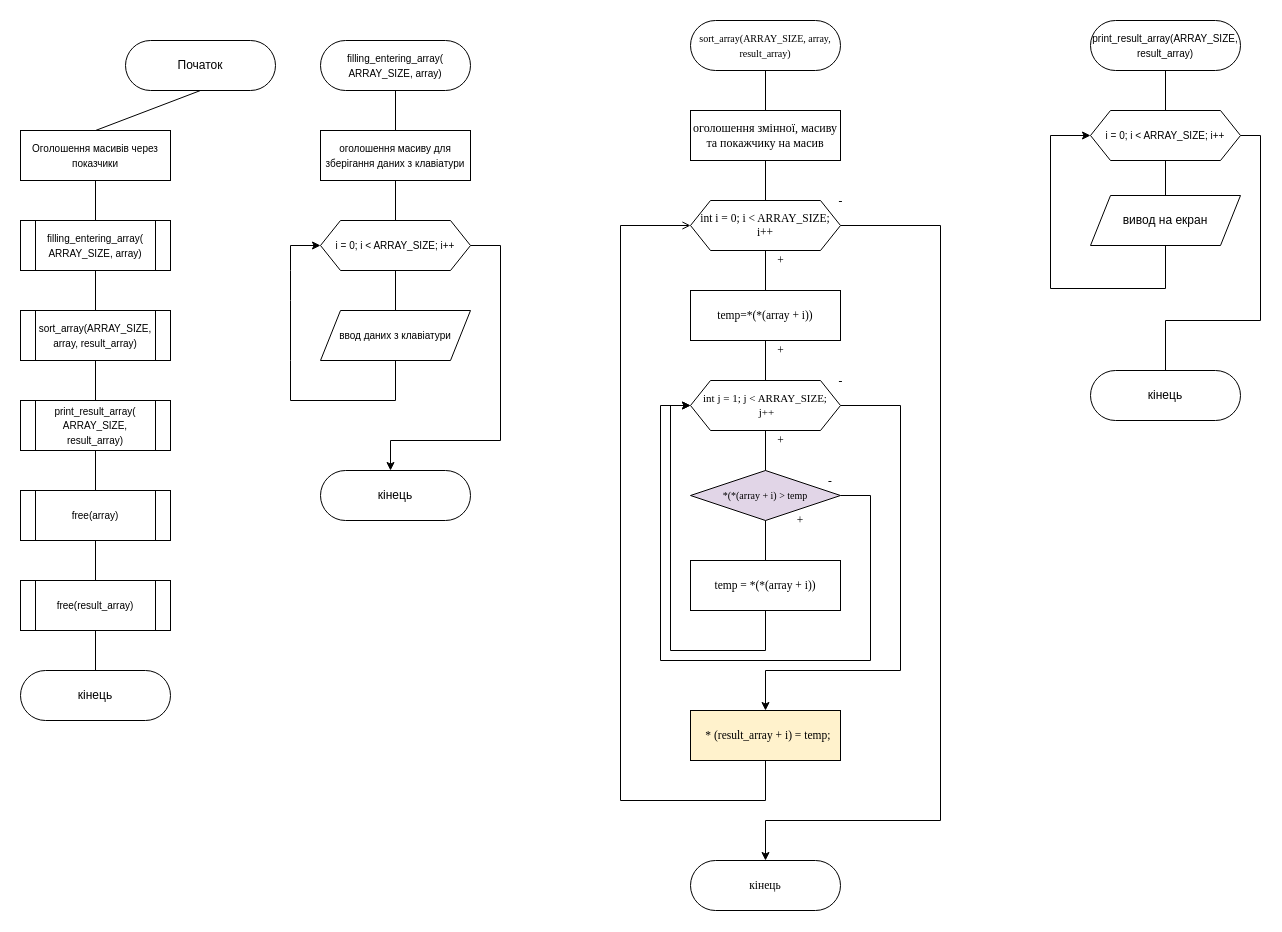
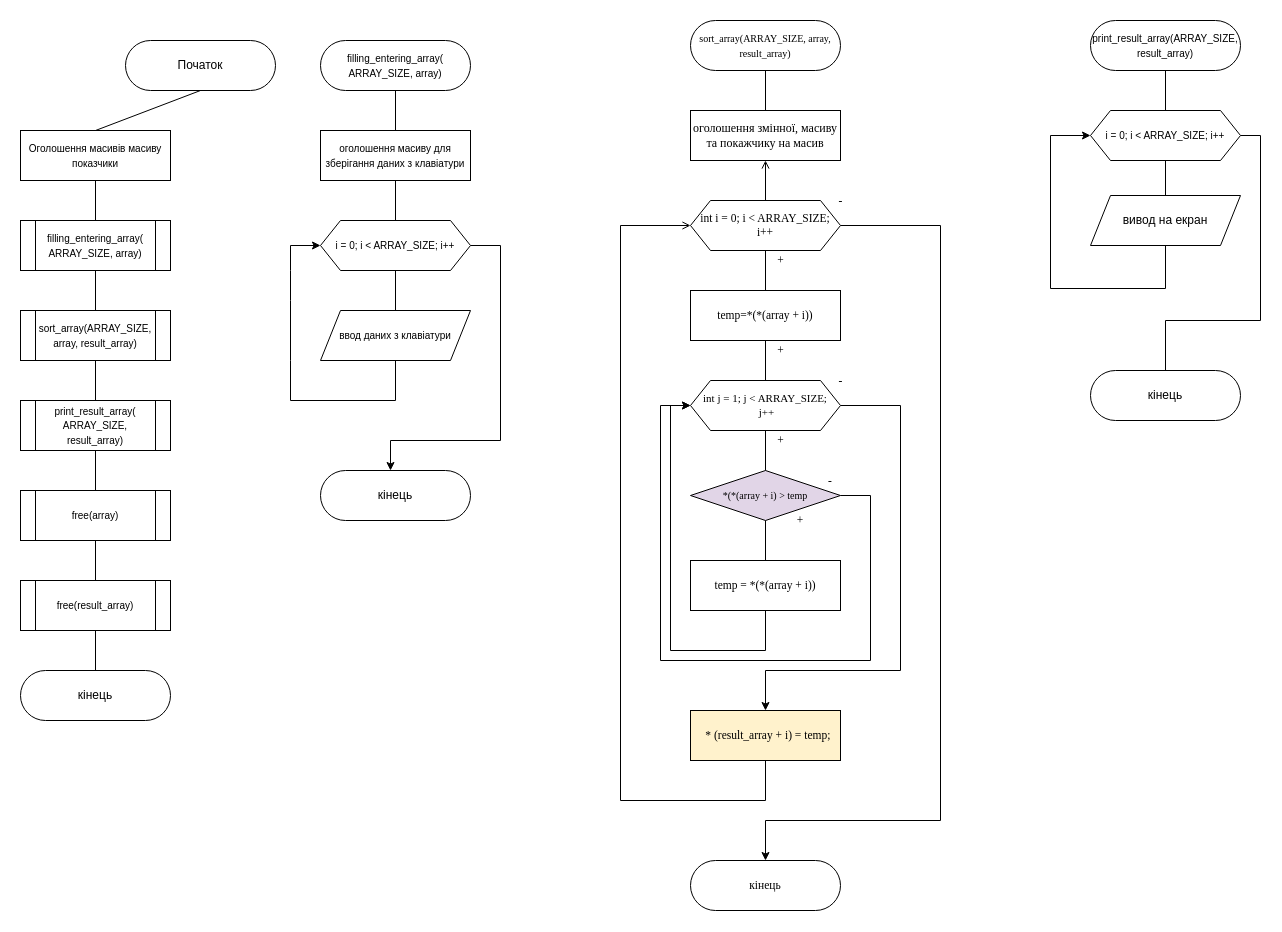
node "Оголошення масивів через показчики": label "Оголошення масивів через показчики" -> "Оголошення масивів масиву показчики"
edge "оголошення змінної, масиву та покажчику на масив" -- "int i = 0; i < ARRAY_SIZE;i++": arrowhead none -> open
